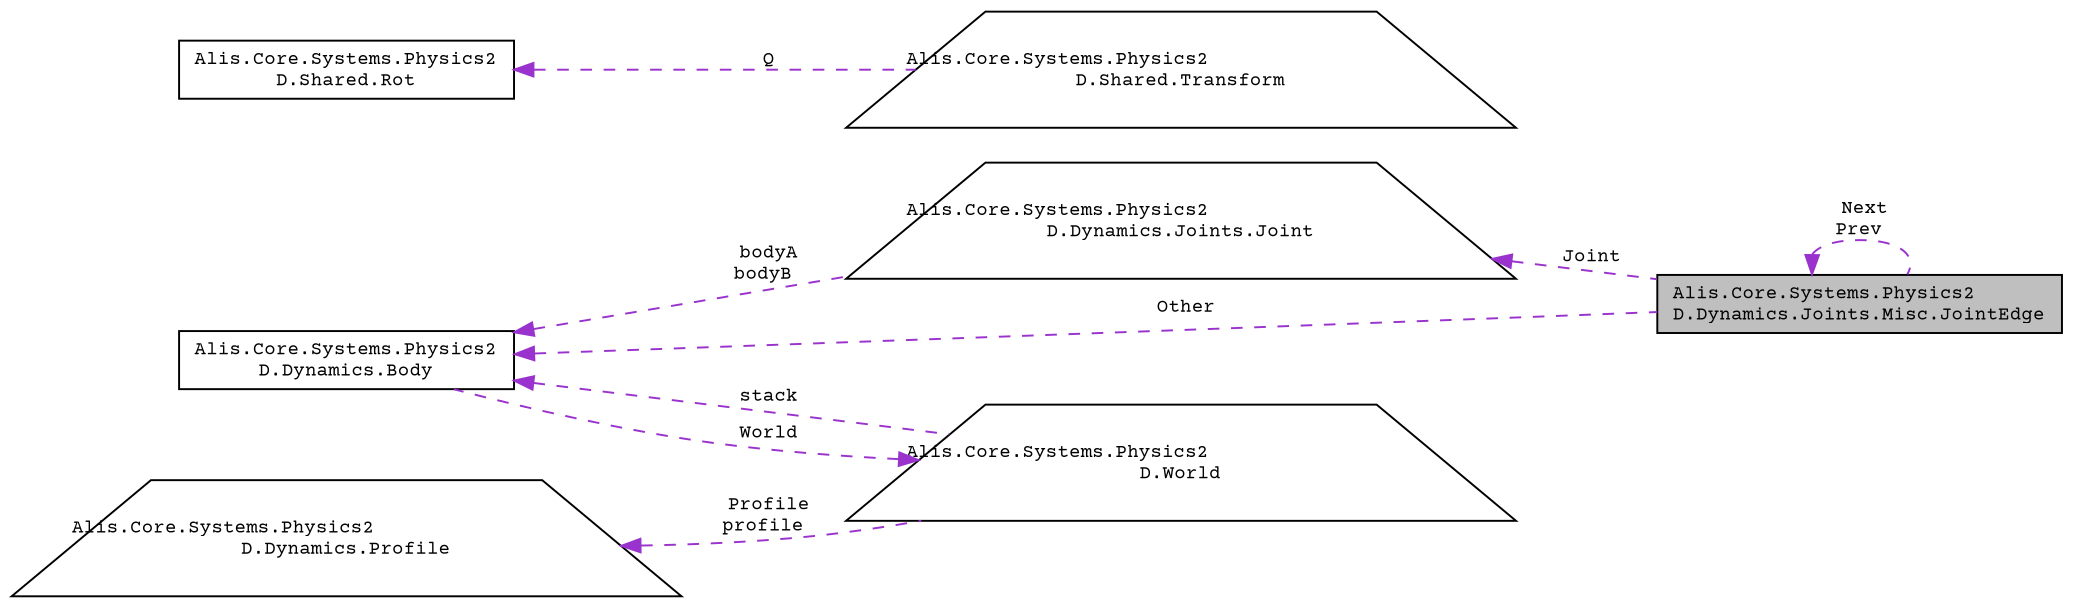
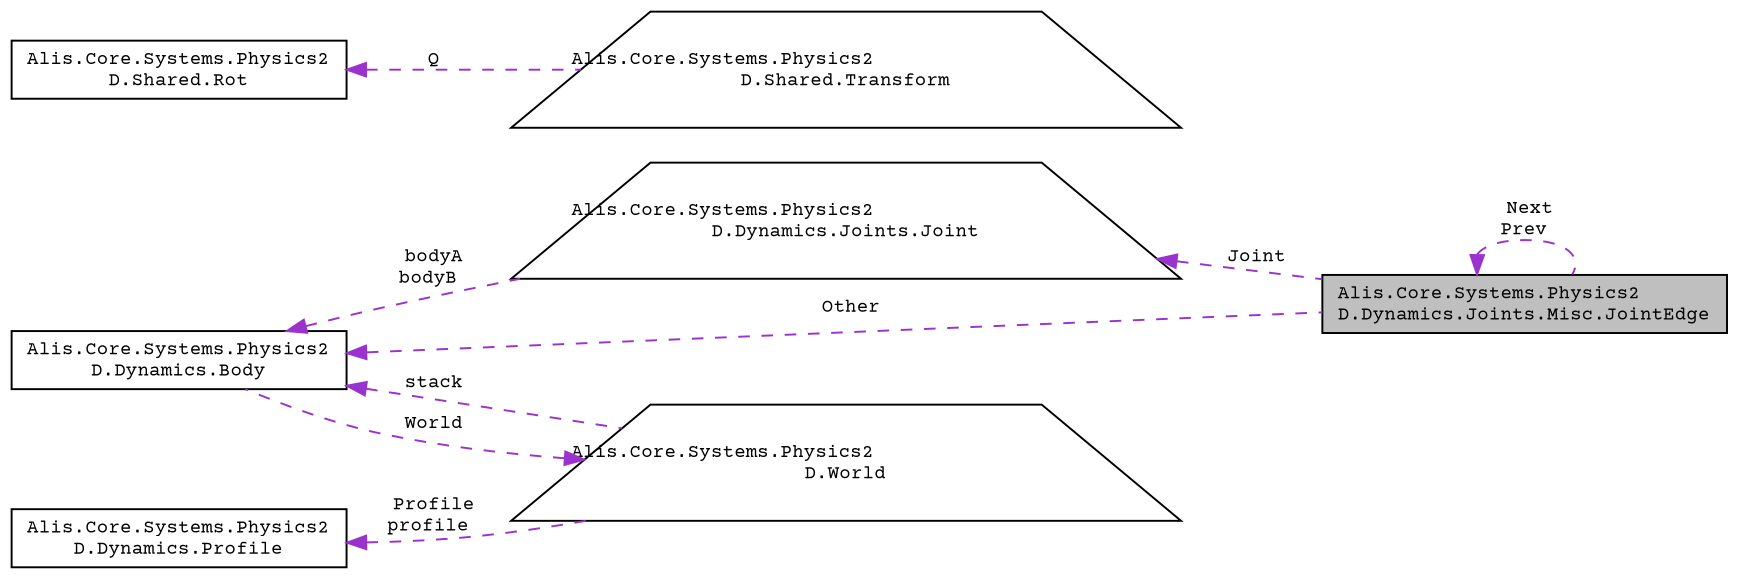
node "Alis.Core.Systems.Physics2 D.Dynamics.Profile": shape trapezium -> box
